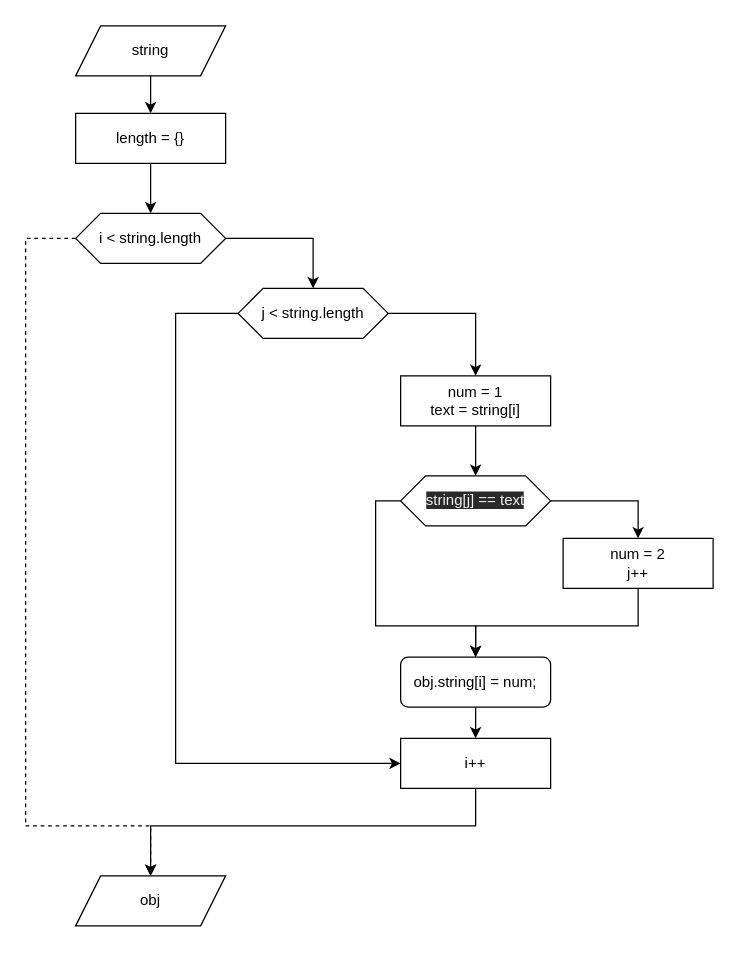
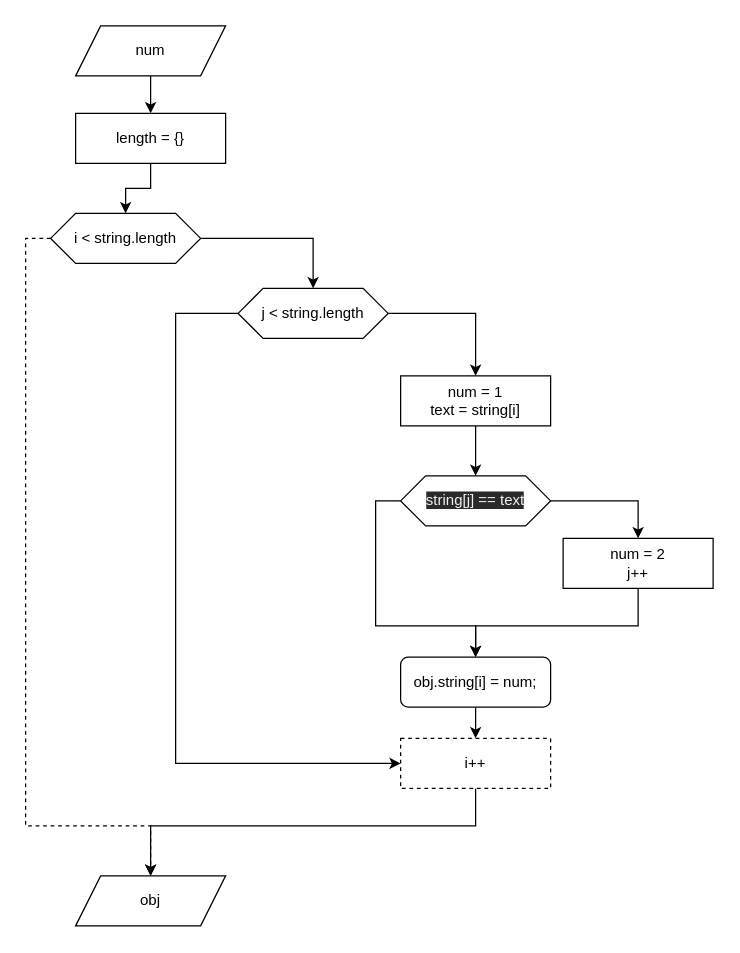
node "string": label "string" -> "num"
node "i < string.length": moved (151, 238) -> (126, 238)
node "i++": style solid -> dashed
